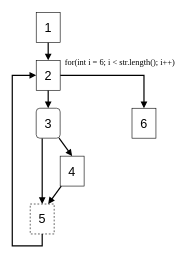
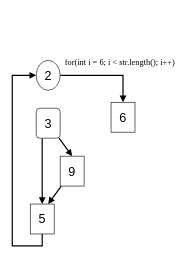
node "1": removed
edge "1" -> "2": removed
node "2": shape rectangle -> ellipse
edge "2" -> "3": removed
node "6": moved (144, 123) -> (123, 117)
node "4": label "4" -> "9"
node "5": style dashed -> solid
